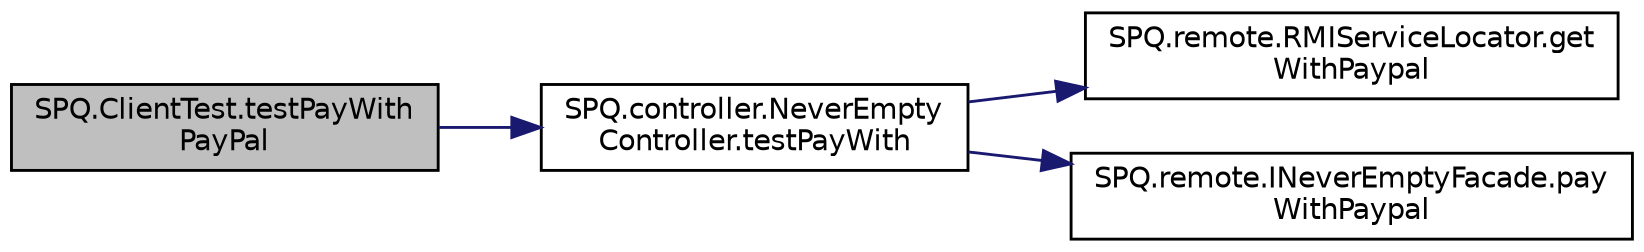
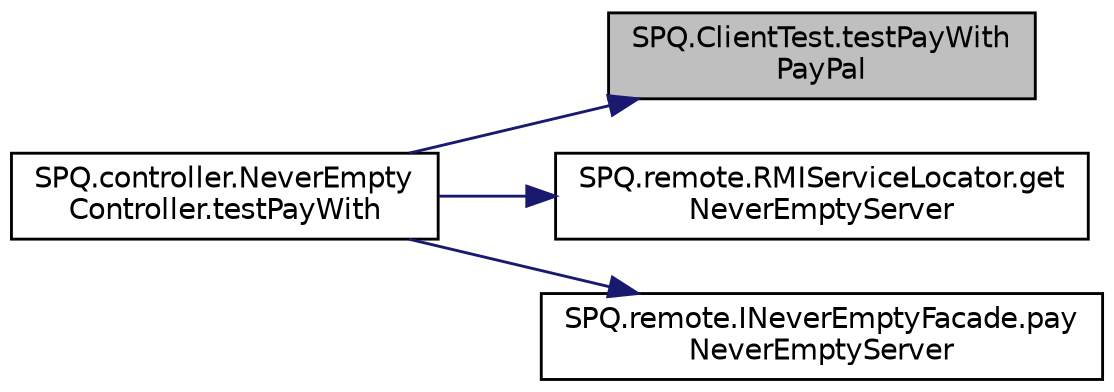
node "SPQ.remote.RMIServiceLocator.get WithPaypal": label "SPQ.remote.RMIServiceLocator.get WithPaypal" -> "SPQ.remote.RMIServiceLocator.get NeverEmptyServer"
edge "SPQ.ClientTest.testPayWith PayPal" -> "SPQ.controller.NeverEmpty Controller.testPayWith": reversed
node "SPQ.remote.INeverEmptyFacade.pay WithPaypal": label "SPQ.remote.INeverEmptyFacade.pay WithPaypal" -> "SPQ.remote.INeverEmptyFacade.pay NeverEmptyServer"
